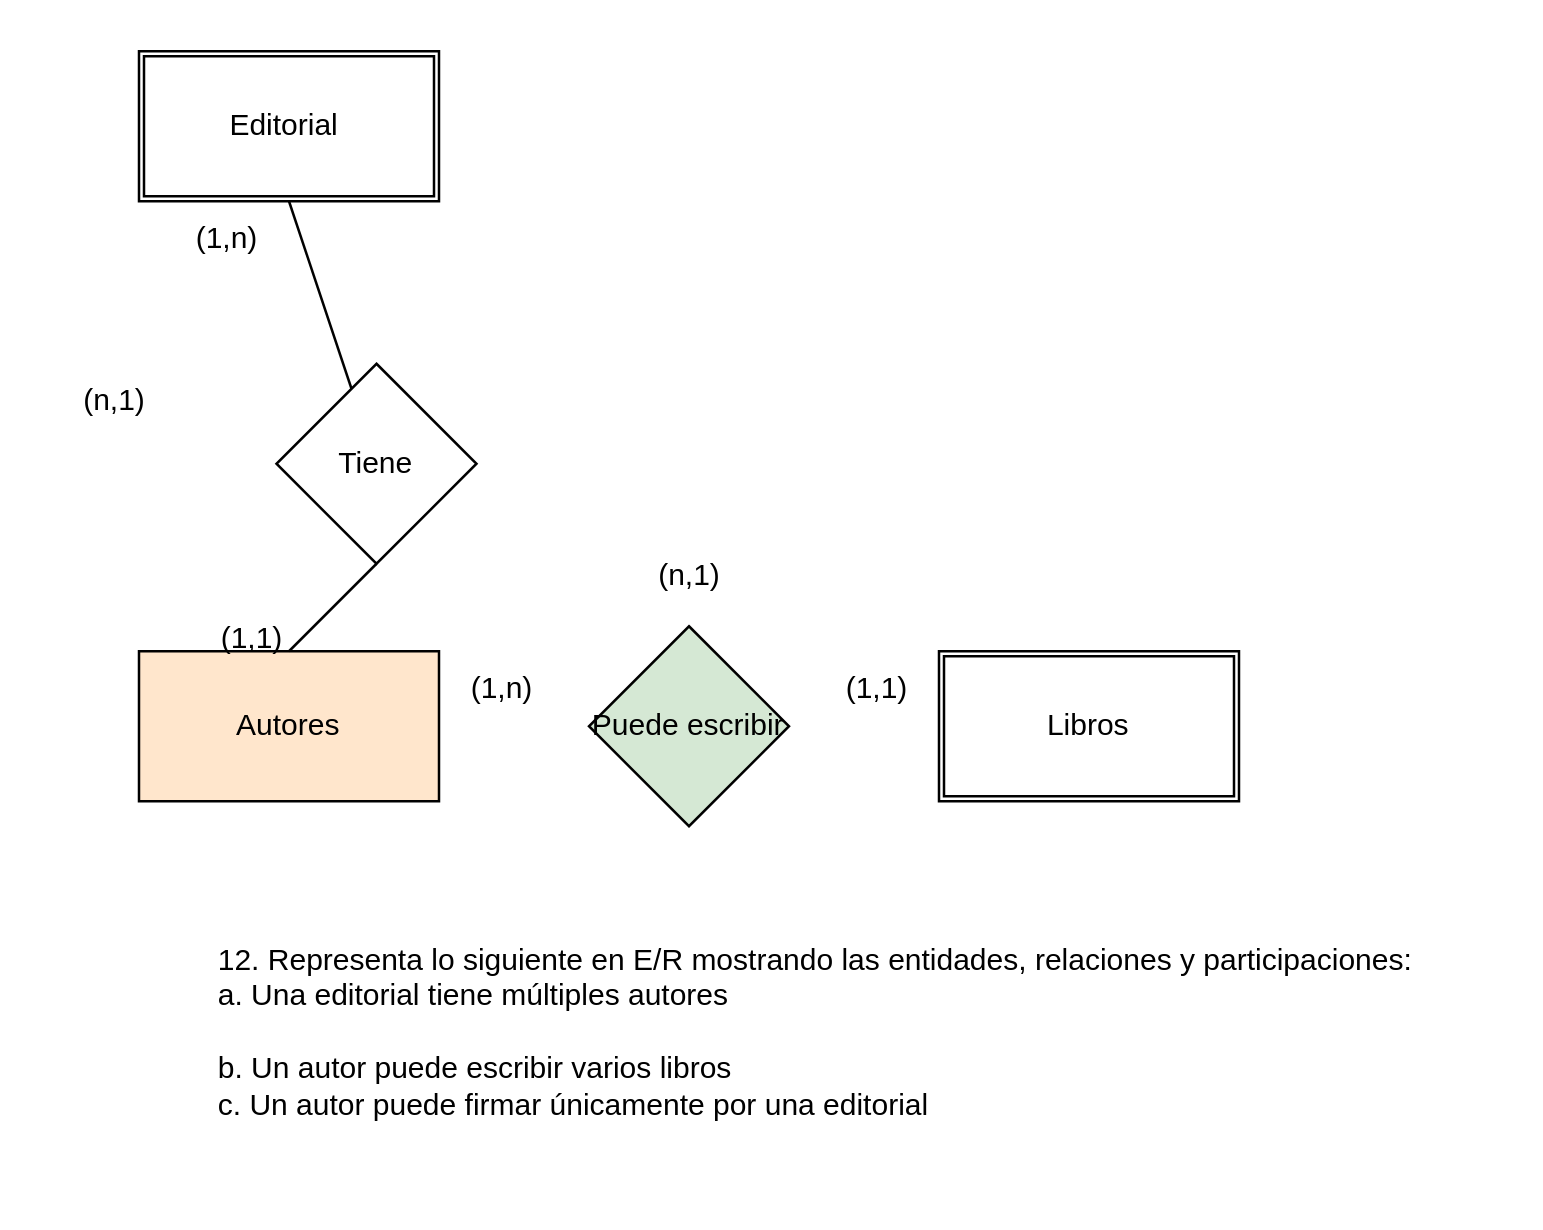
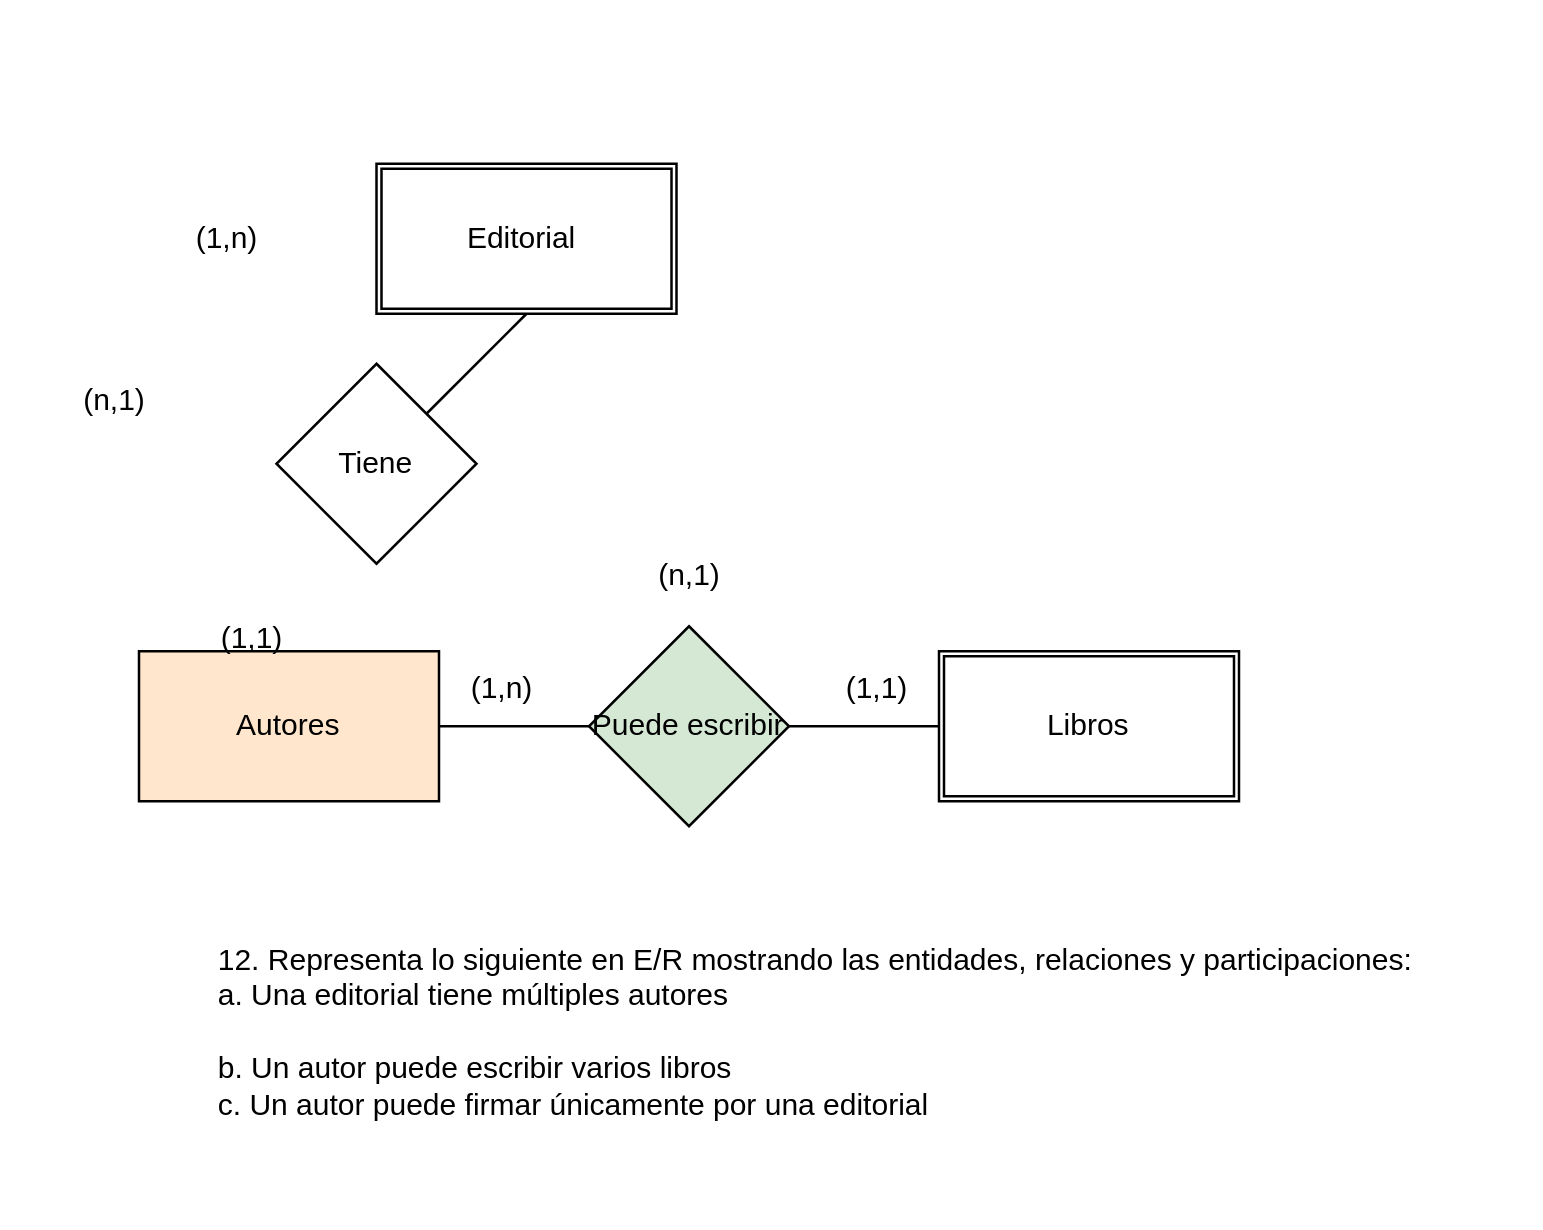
node "Editorial": moved (289, 126) -> (526, 239)
edge "Tiene" -- "Autores": removed
edge "Autores" -- "Puede escribir": added
edge "Puede escribir" -- "Libros": added
